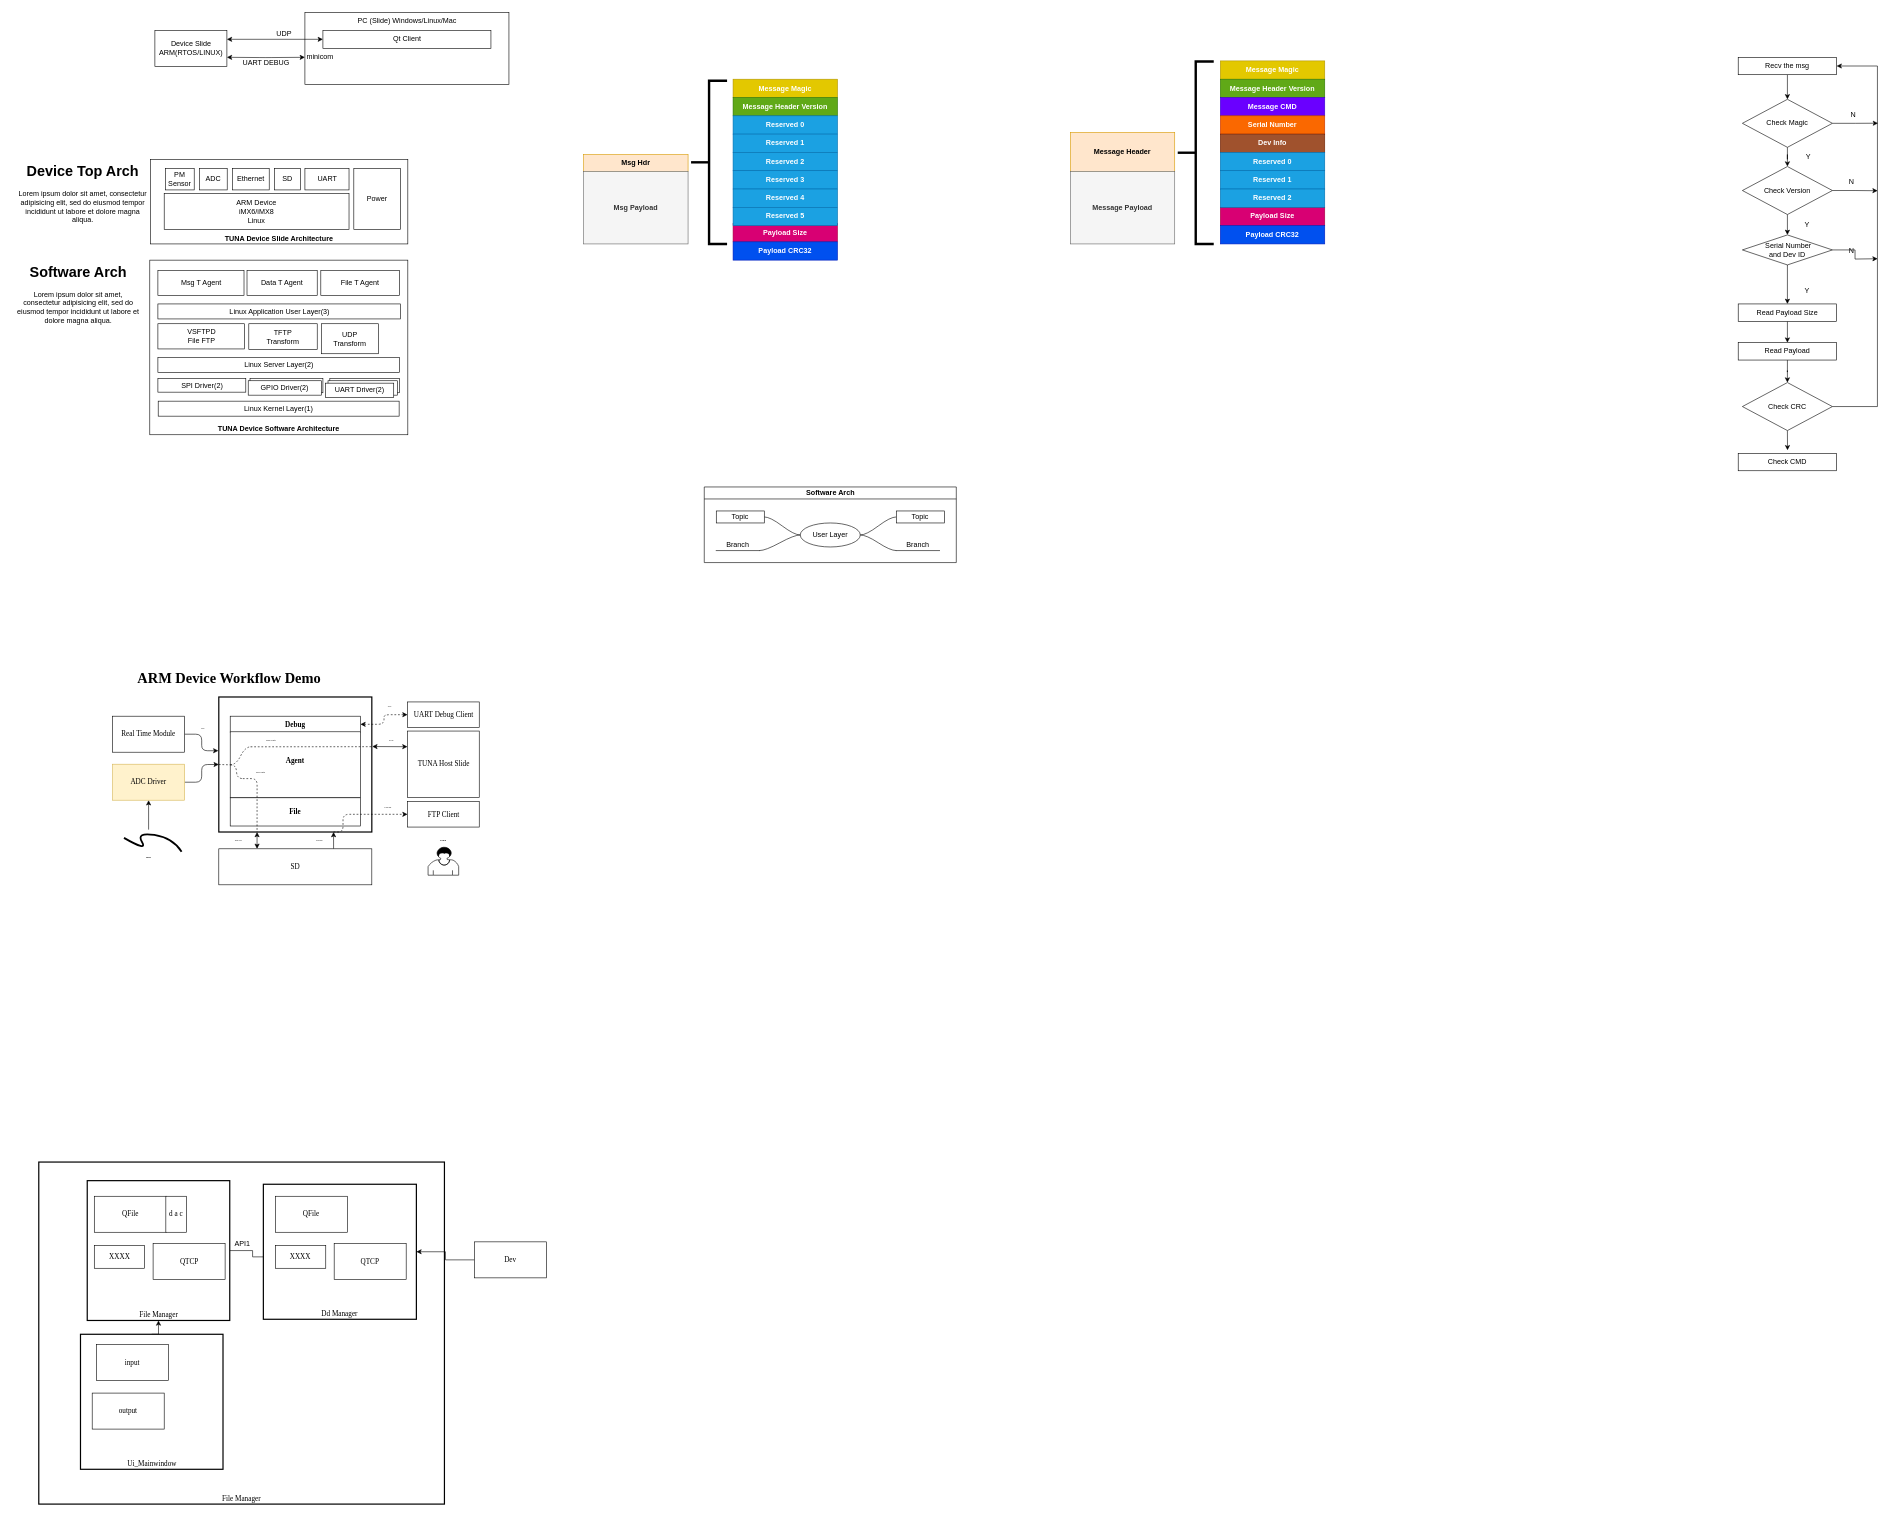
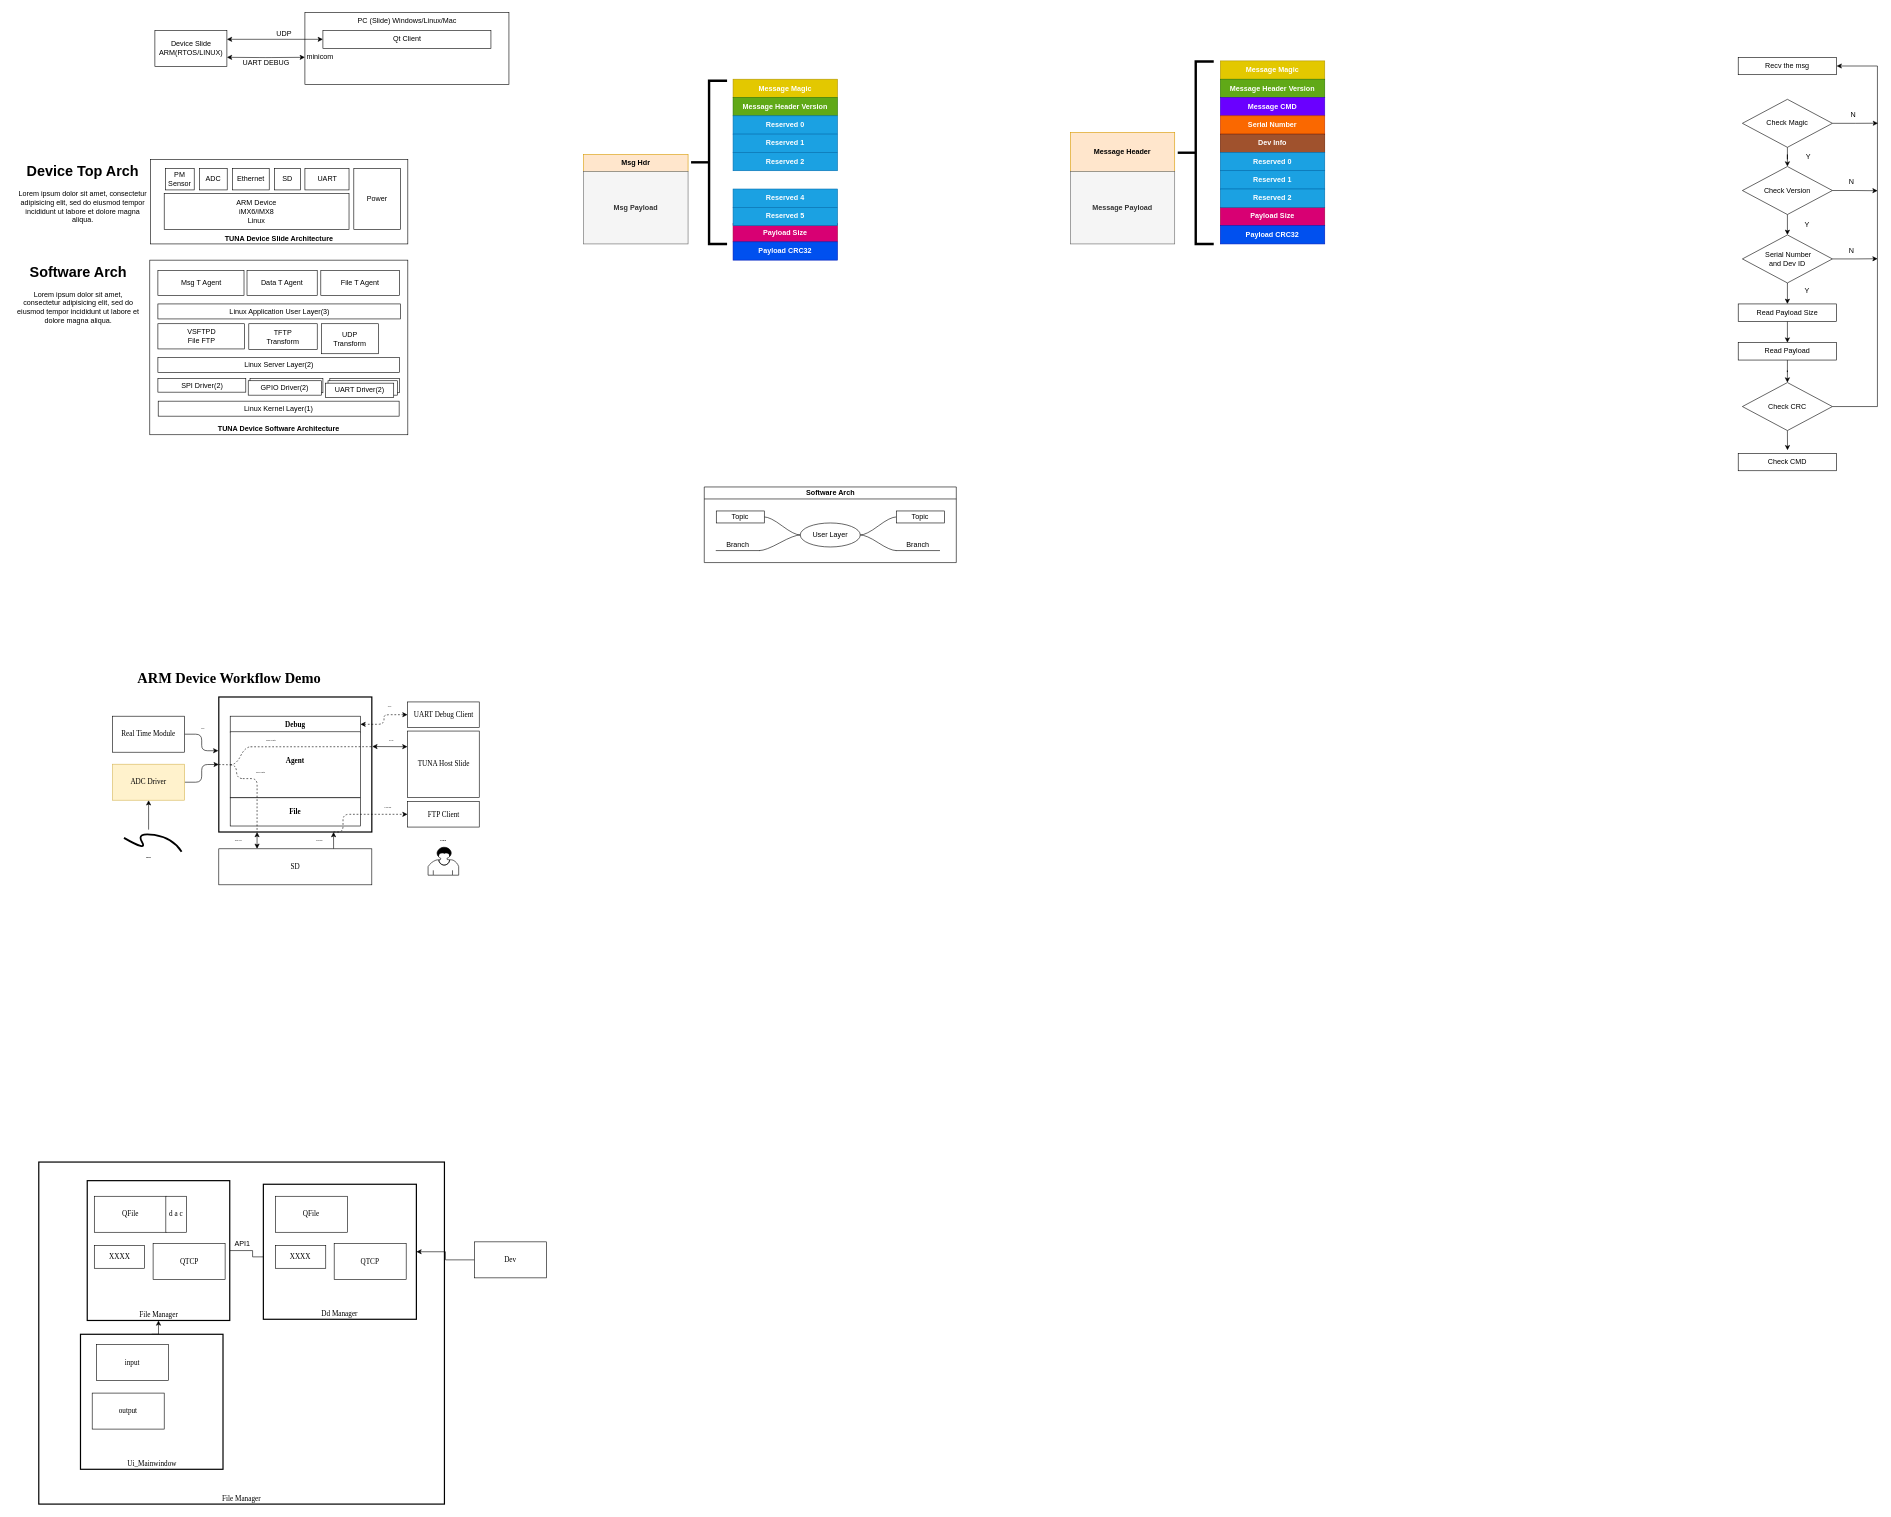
edge "Recv the msg" -> "Check Magic": removed
node "Reserved 3": removed
node "Serial Number and Dev ID": size 90x30 -> 90x48
